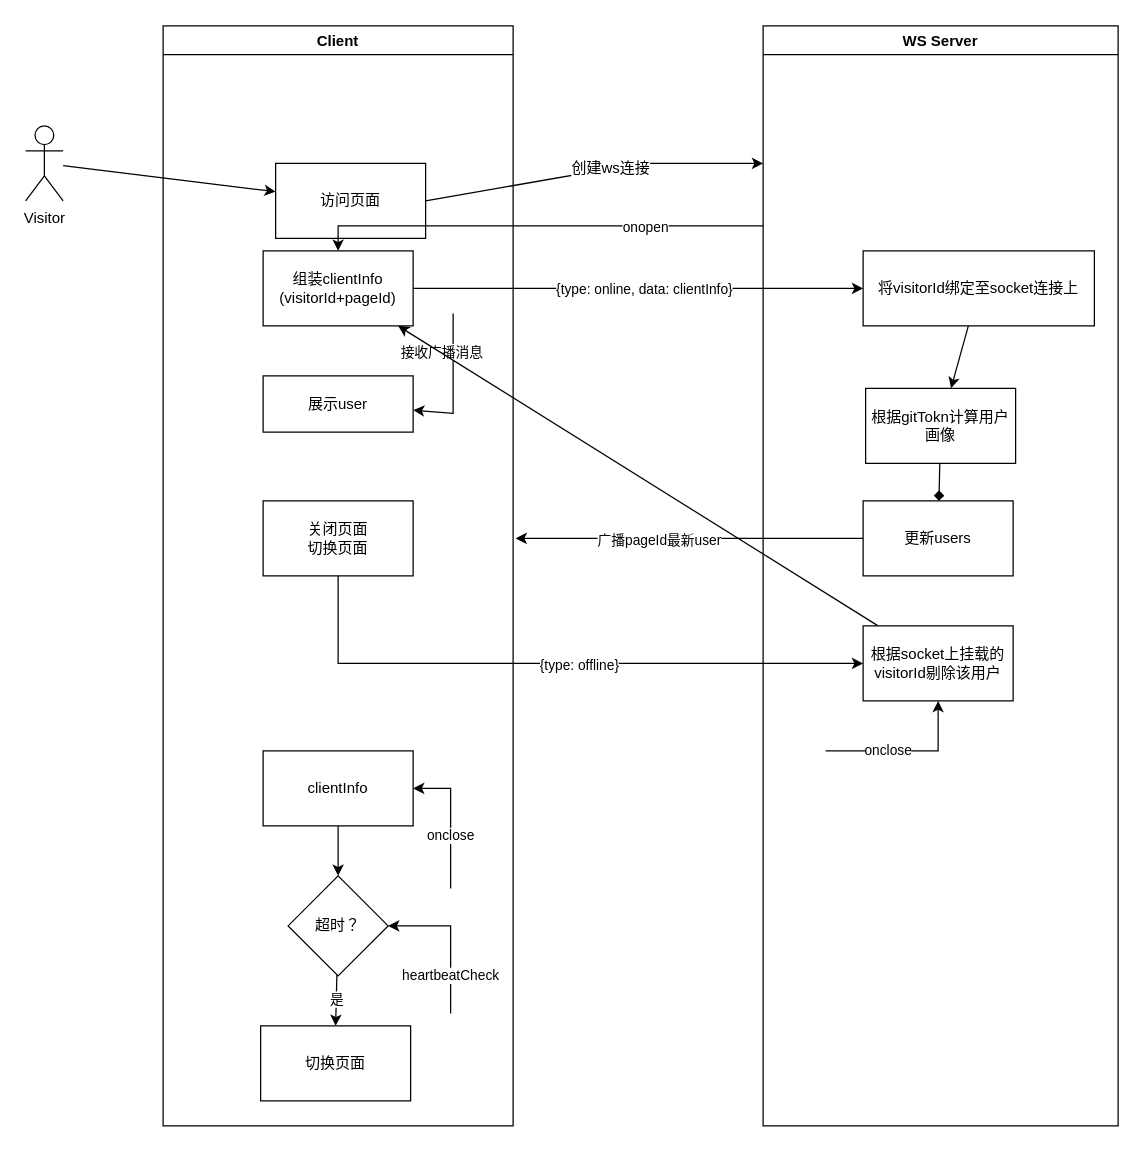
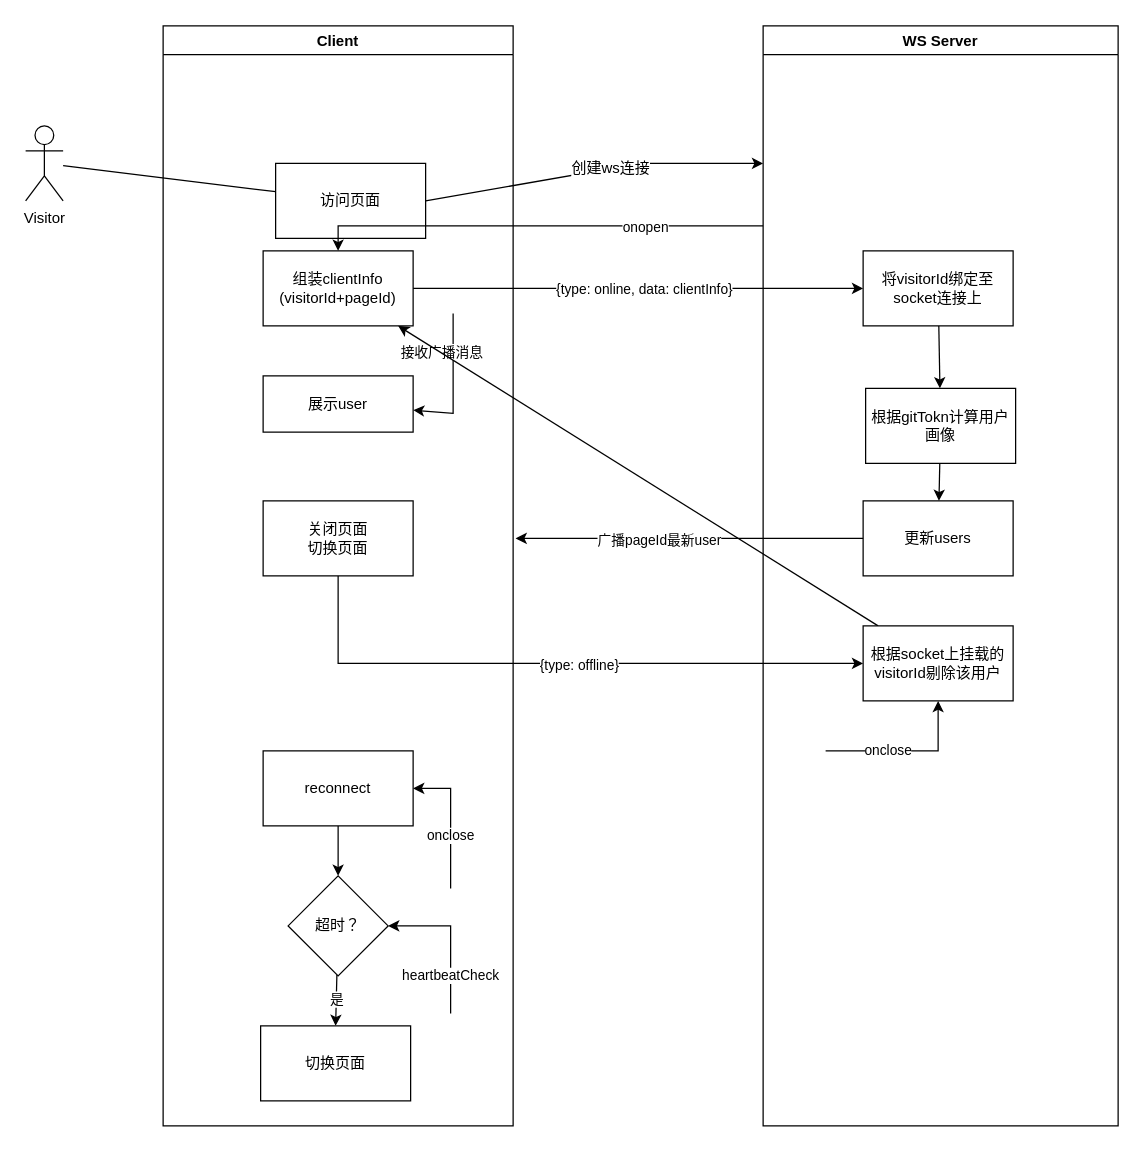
edge "Visitor" -> "访问页面": arrowhead classic -> none
node "将visitorId绑定至socket连接上": size 231x75 -> 150x75
edge "根据gitTokn计算用户画像" -> "更新users": arrowhead diamond -> classic
node "clientInfo": label "clientInfo" -> "reconnect"
